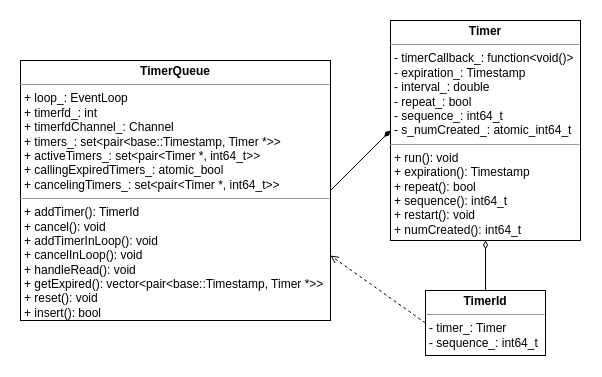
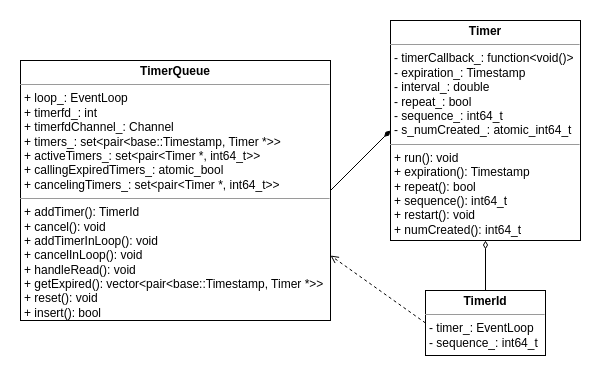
node "TimerId - timer_: Timer - sequence_: int64_t": label "TimerId - timer_: Timer - sequence_: int64_t" -> "TimerId - timer_: EventLoop - sequence_: int64_t"
